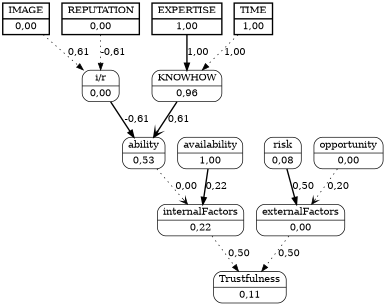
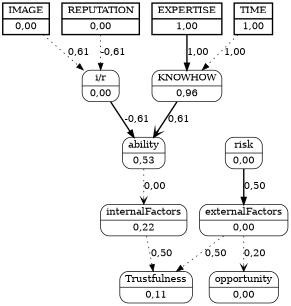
node "availability": removed
node "risk": text "0,08" -> "0,00"
edge "opportunity" -> "externalFactors": reversed
